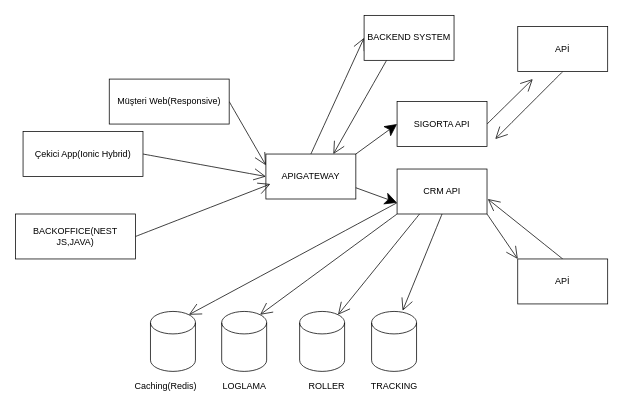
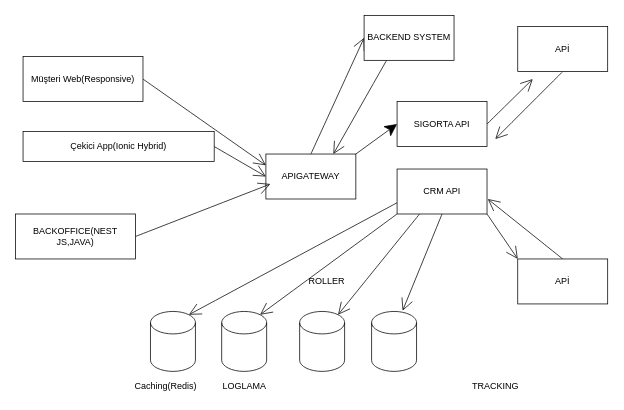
node "Müşteri Web(Responsive)": moved (169, 102) -> (83, 79)
node "Çekici App(Ionic Hybrid)": size 120x45 -> 191x30
edge "APIGATEWAY" -> "CRM API": removed
node "ROLLER": moved (327, 387) -> (327, 282)
node "TRACKING": moved (394, 387) -> (495, 387)
